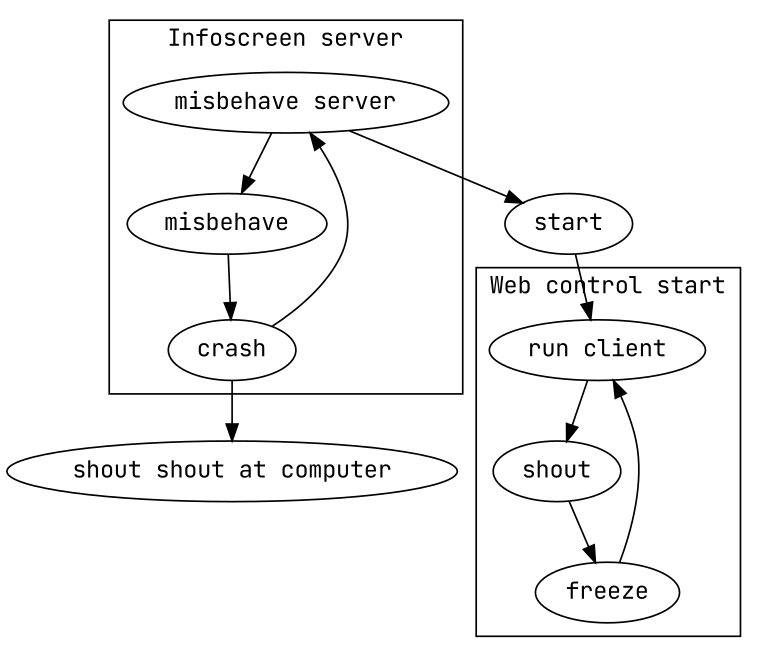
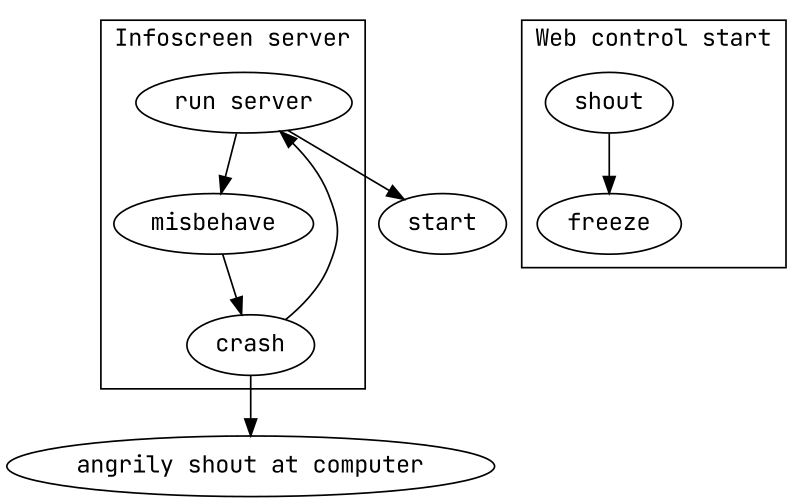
node "misbehave server": label "misbehave server" -> "run server"
node "run client": removed
node "shout shout at computer": label "shout shout at computer" -> "angrily shout at computer"
